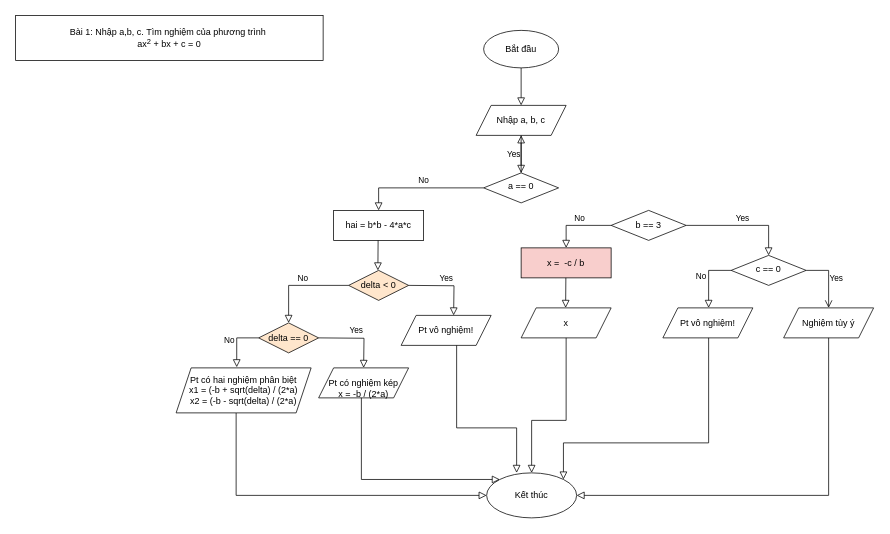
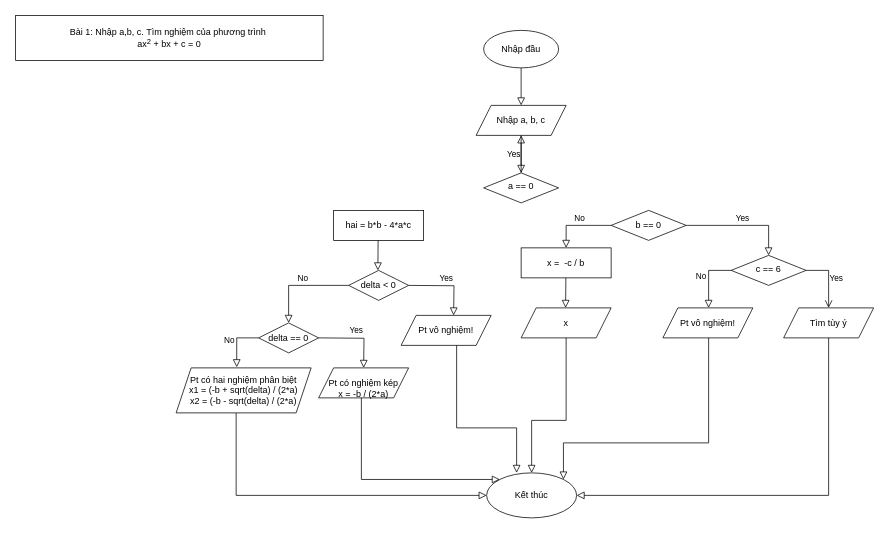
node "Bắt đầu": label "Bắt đầu" -> "Nhập đầu"
edge "a == 0" -> "hai = b*b - 4*a*c": removed, label "No"
node "b == 3": label "b == 3" -> "b == 0"
node "x = -c / b": fillcolor #f8cecc -> #ffffff
node "c == 0": label "c == 0" -> "c == 6"
node "delta < 0": fillcolor #ffe6cc -> #ffffff
node "Nghiệm tùy ý": label "Nghiệm tùy ý" -> "Tìm tùy ý"
node "delta == 0": fillcolor #ffe6cc -> #ffffff
